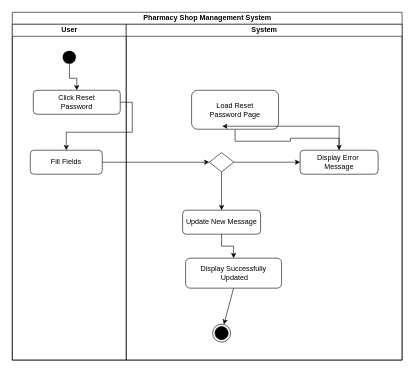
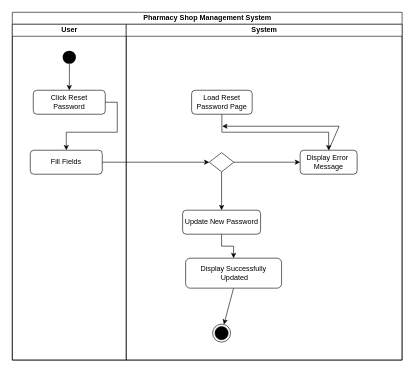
node "Click Reset Password": size 87x24 -> 72x24
node "Load Reset Password Page": size 87x39 -> 61x24
node "Display Error Message": size 78x24 -> 57x24
node "Update New Message": label "Update New Message" -> "Update New Password"
